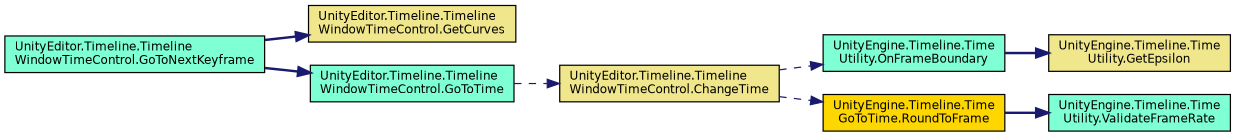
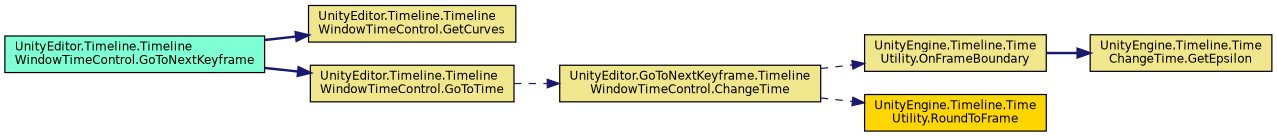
node "UnityEngine.Timeline.Time Utility.OnFrameBoundary": fillcolor aquamarine -> khaki
node "UnityEngine.Timeline.Time Utility.GetEpsilon": label "UnityEngine.Timeline.Time Utility.GetEpsilon" -> "UnityEngine.Timeline.Time ChangeTime.GetEpsilon"
node "UnityEditor.Timeline.Timeline WindowTimeControl.GoToTime": fillcolor aquamarine -> khaki
node "UnityEditor.Timeline.Timeline WindowTimeControl.ChangeTime": label "UnityEditor.Timeline.Timeline WindowTimeControl.ChangeTime" -> "UnityEditor.GoToNextKeyframe.Timeline WindowTimeControl.ChangeTime"
node "UnityEngine.Timeline.Time GoToTime.RoundToFrame": label "UnityEngine.Timeline.Time GoToTime.RoundToFrame" -> "UnityEngine.Timeline.Time Utility.RoundToFrame"
node "UnityEngine.Timeline.Time Utility.ValidateFrameRate": removed
